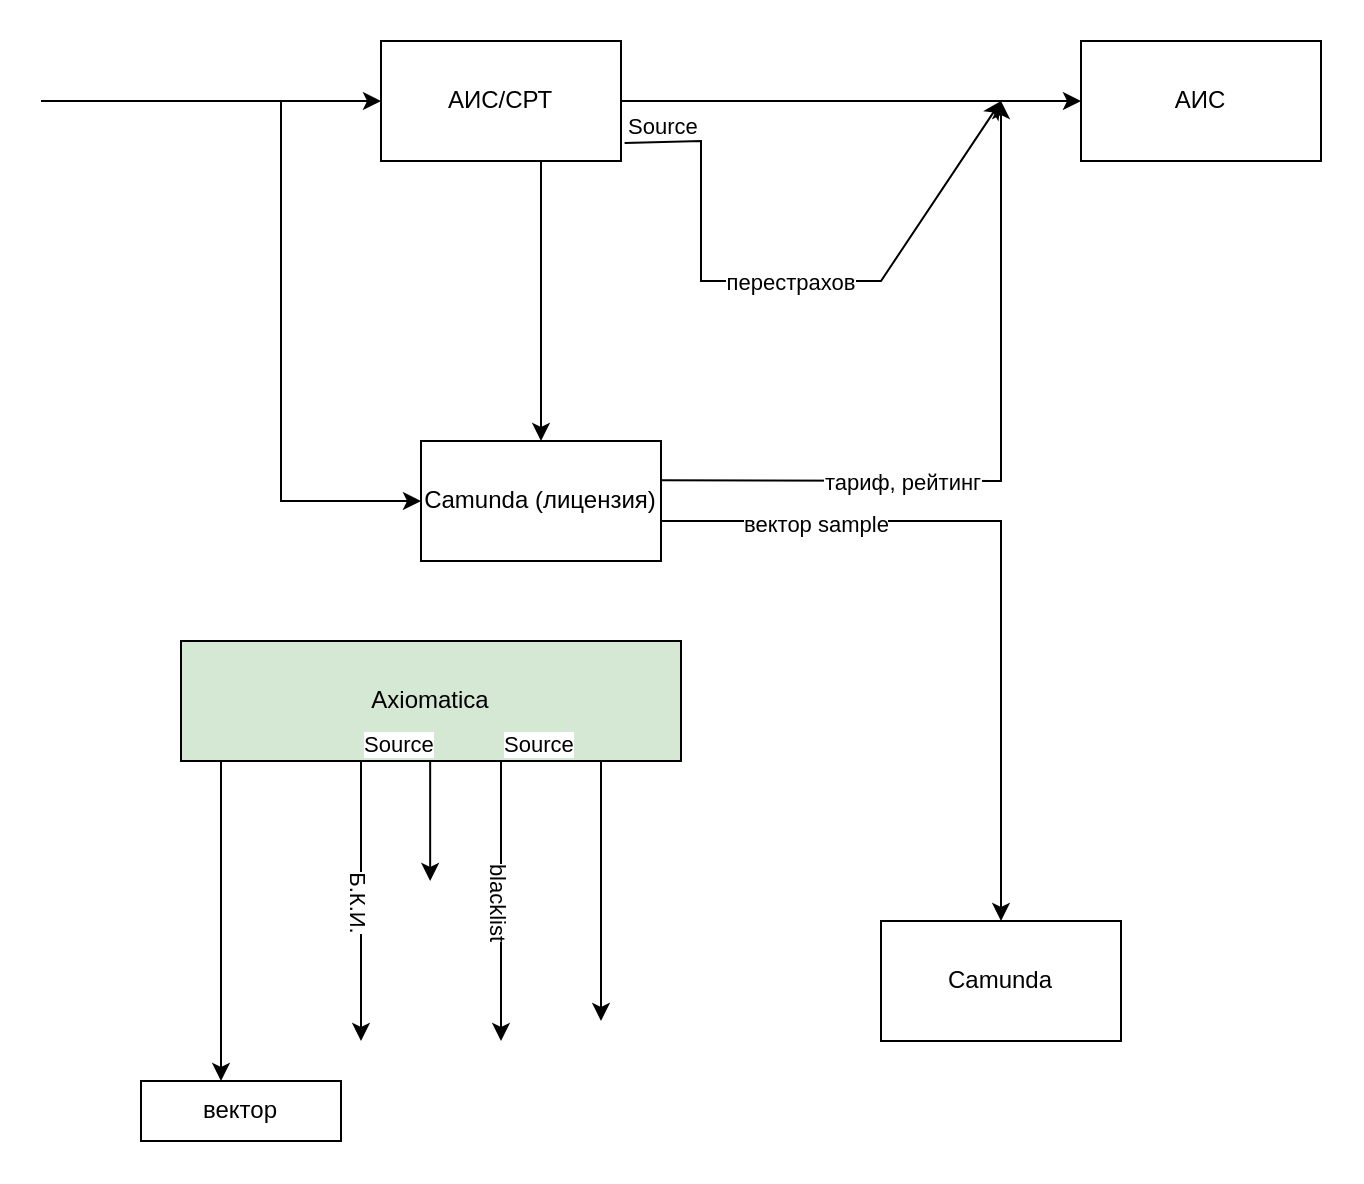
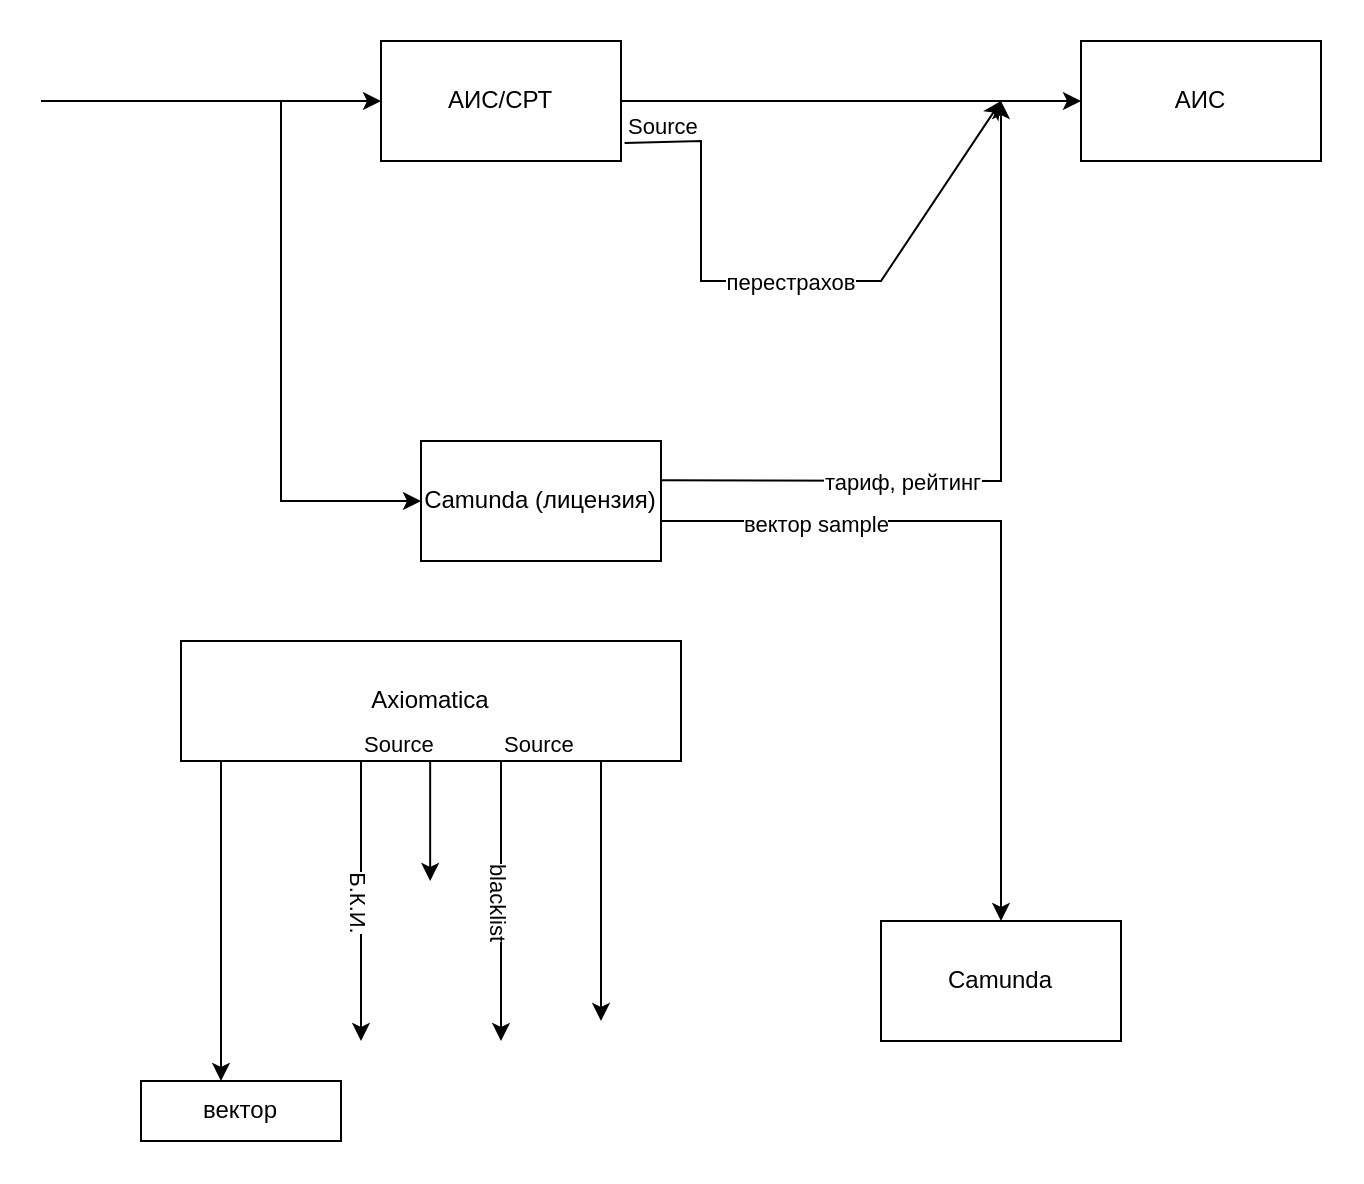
edge "АИС/СРТ" -> "Camunda (лицензия)": removed
node "Axiomatica": fillcolor #d5e8d4 -> #ffffff
